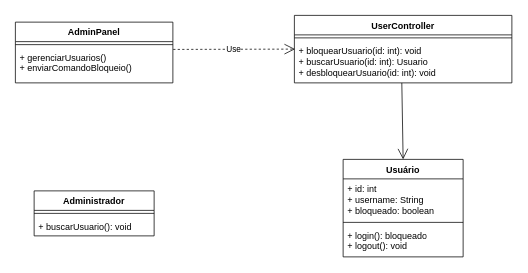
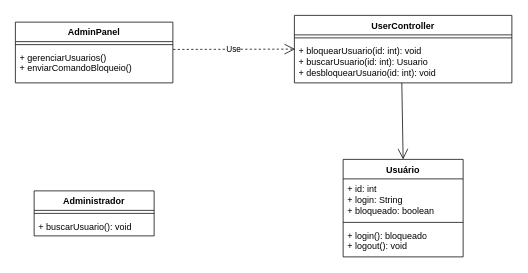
node "+ id: int + username: String + bloqueado: boolean": label "+ id: int + username: String + bloqueado: boolean" -> "+ id: int + login: String + bloqueado: boolean"
